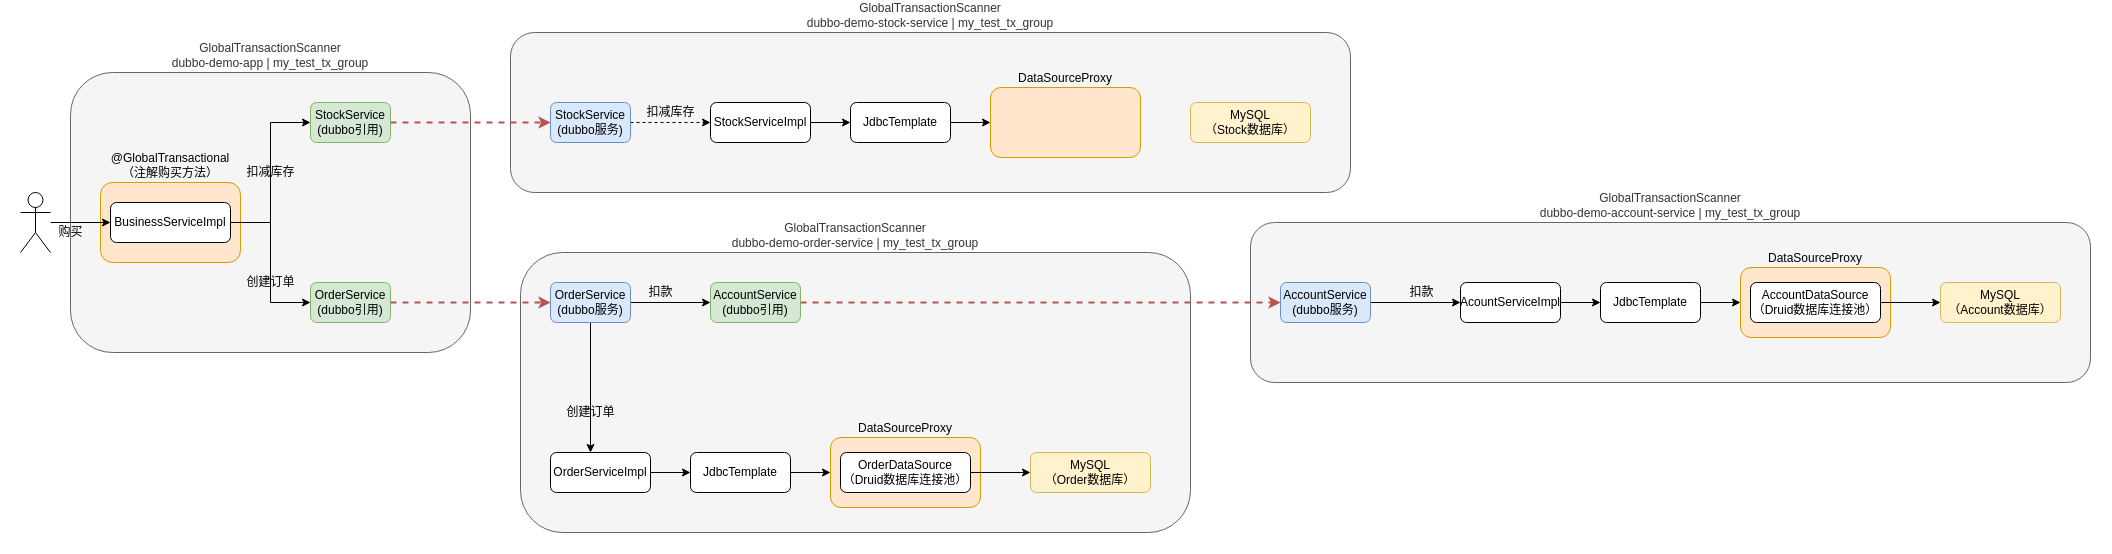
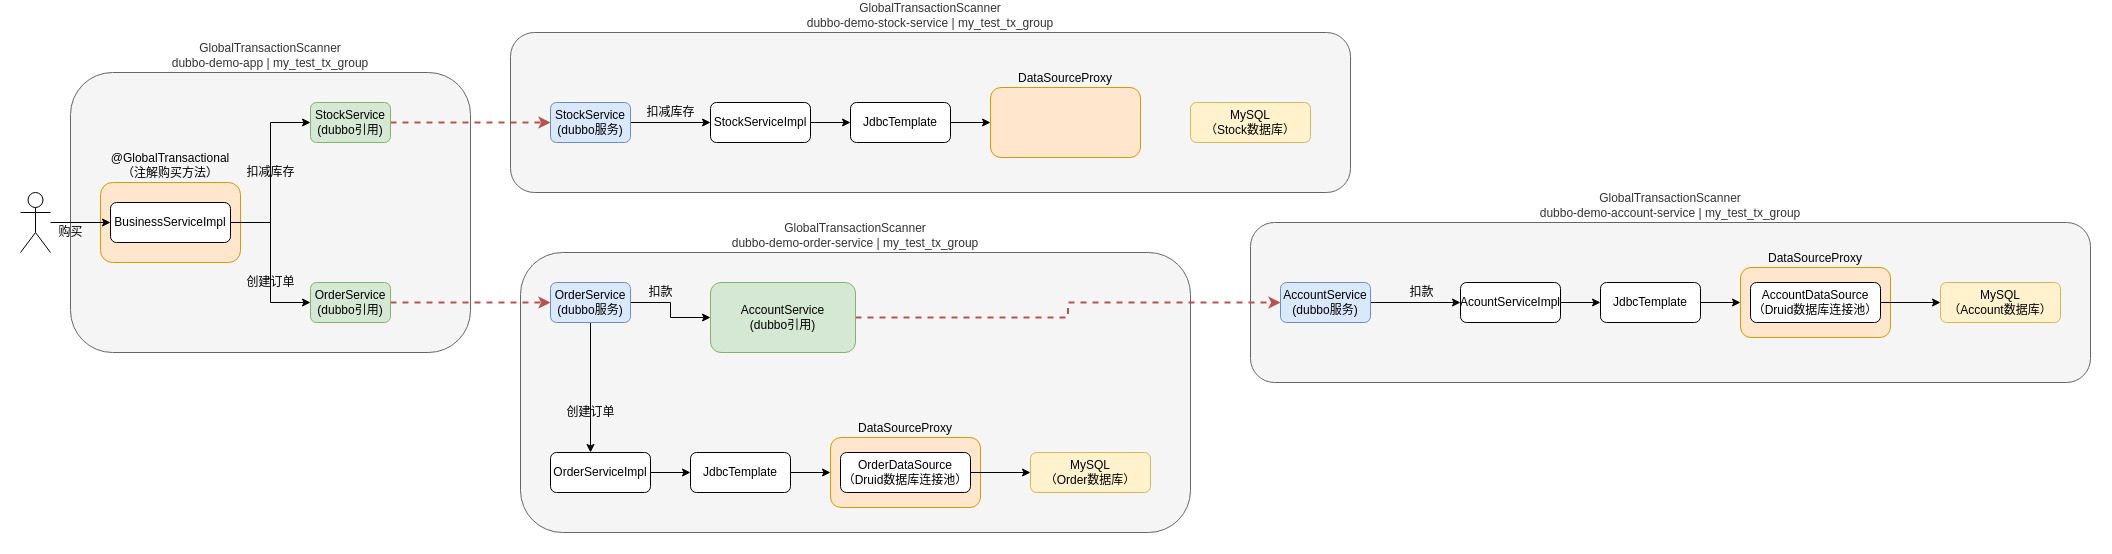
edge "StockService (dubbo服务)" -> "StockServiceImpl": style dashed -> solid
node "AccountService (dubbo引用)": size 90x40 -> 145x70
